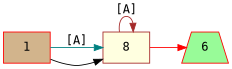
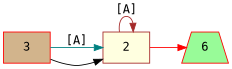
node "1": label "1" -> "3"
node "8": label "8" -> "2"
